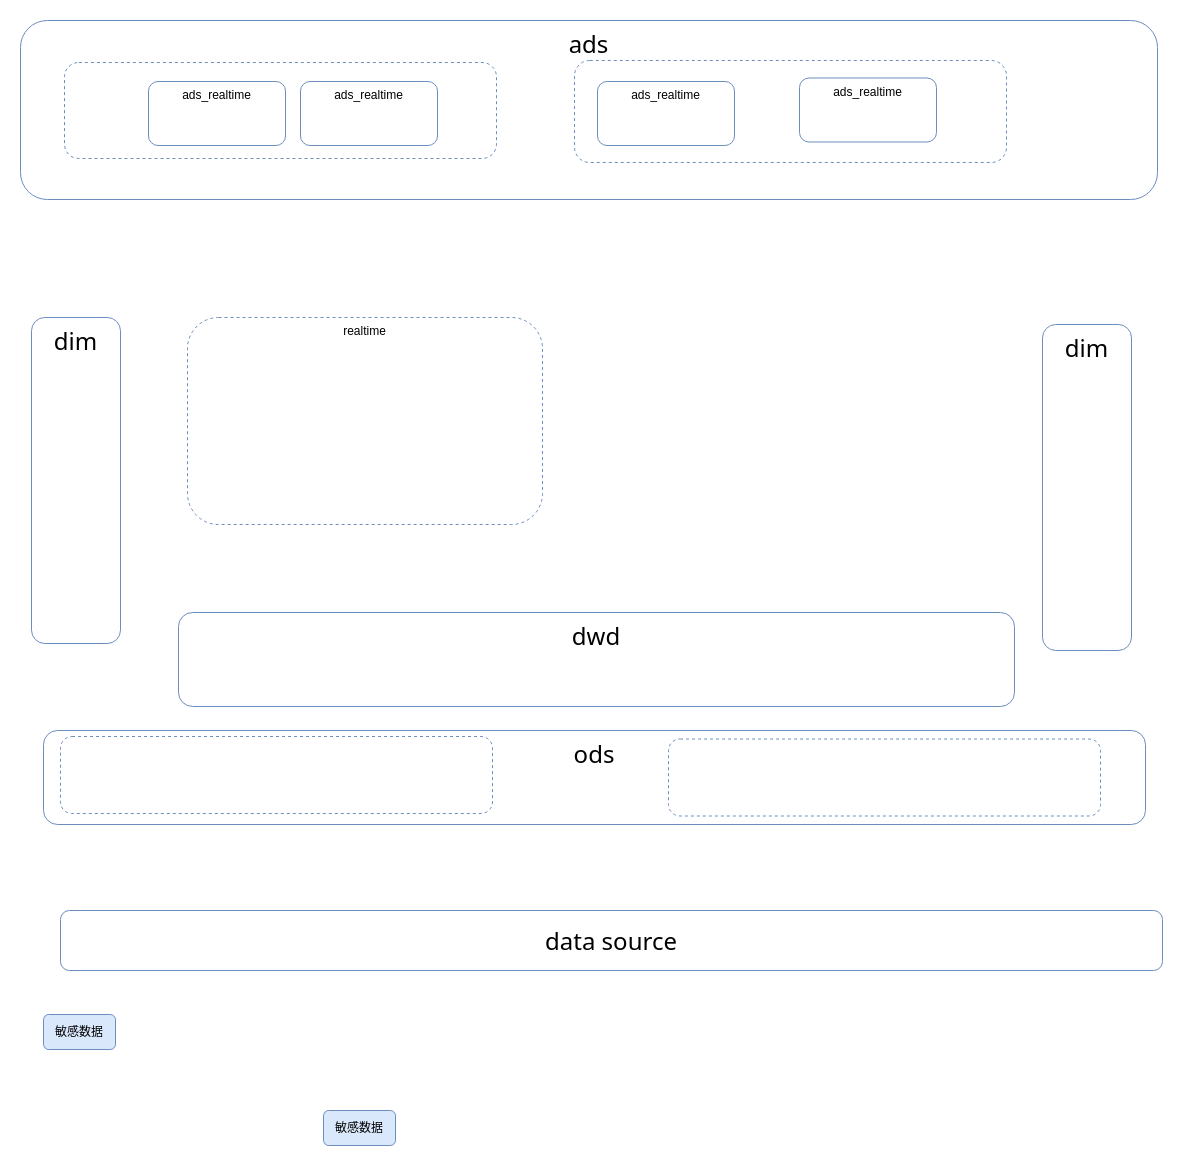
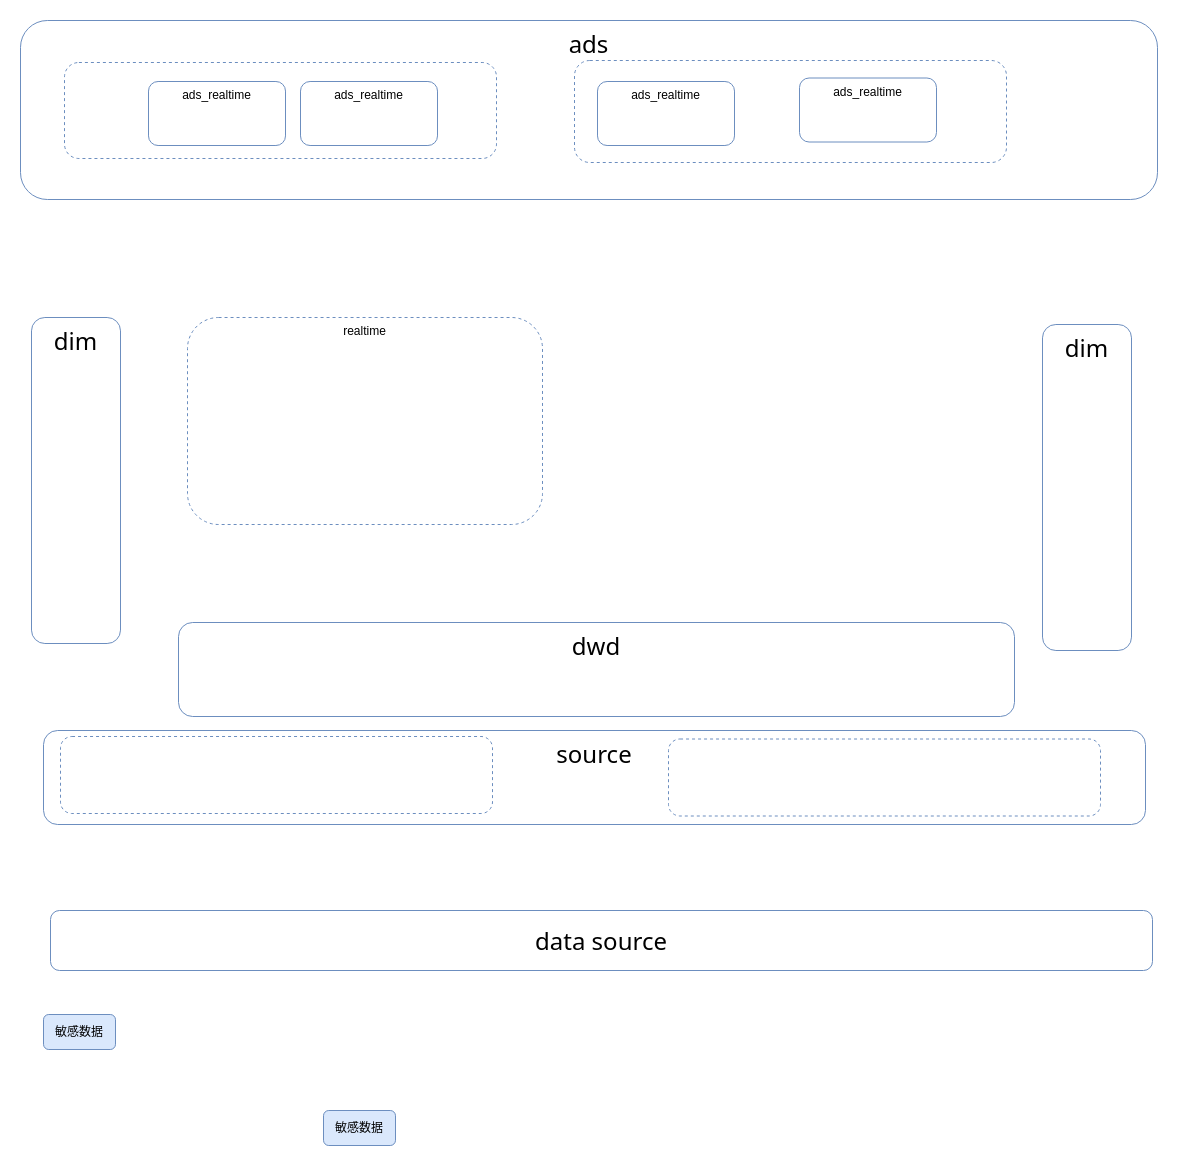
node "dwd": moved (597, 660) -> (597, 670)
node "ods": label "ods" -> "source"
node "data source": moved (612, 941) -> (602, 941)
